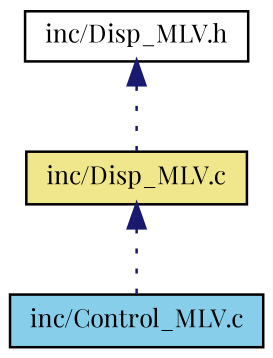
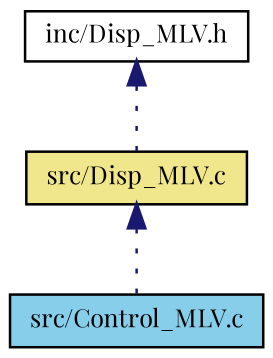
node "inc/Disp_MLV.c": label "inc/Disp_MLV.c" -> "src/Disp_MLV.c"
node "inc/Control_MLV.c": label "inc/Control_MLV.c" -> "src/Control_MLV.c"
